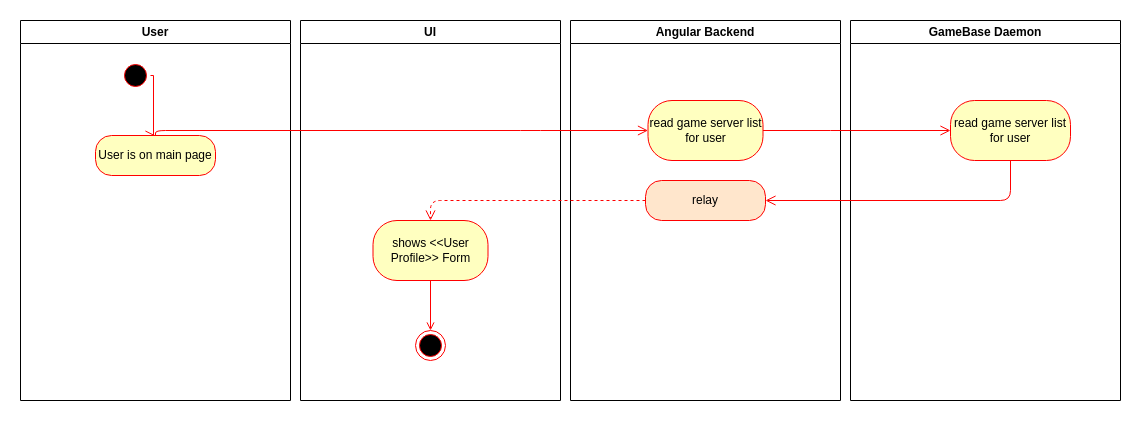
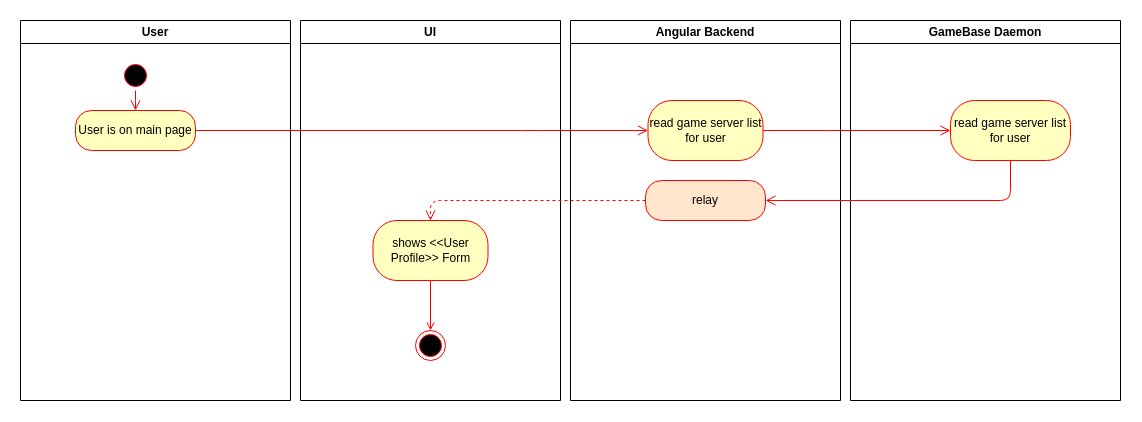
node "User is on main page": moved (156, 156) -> (136, 131)
